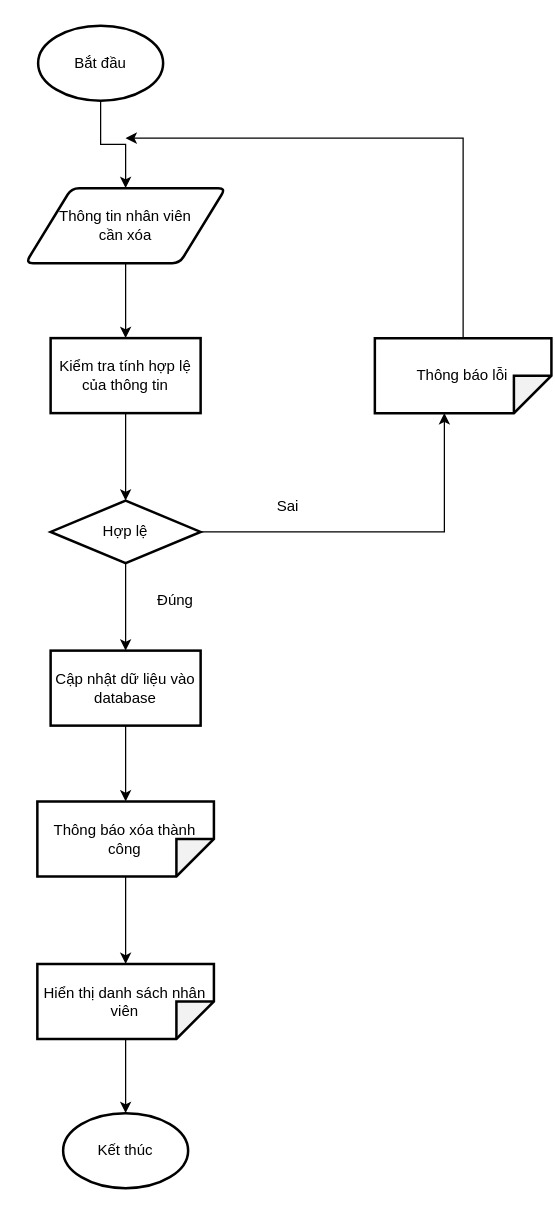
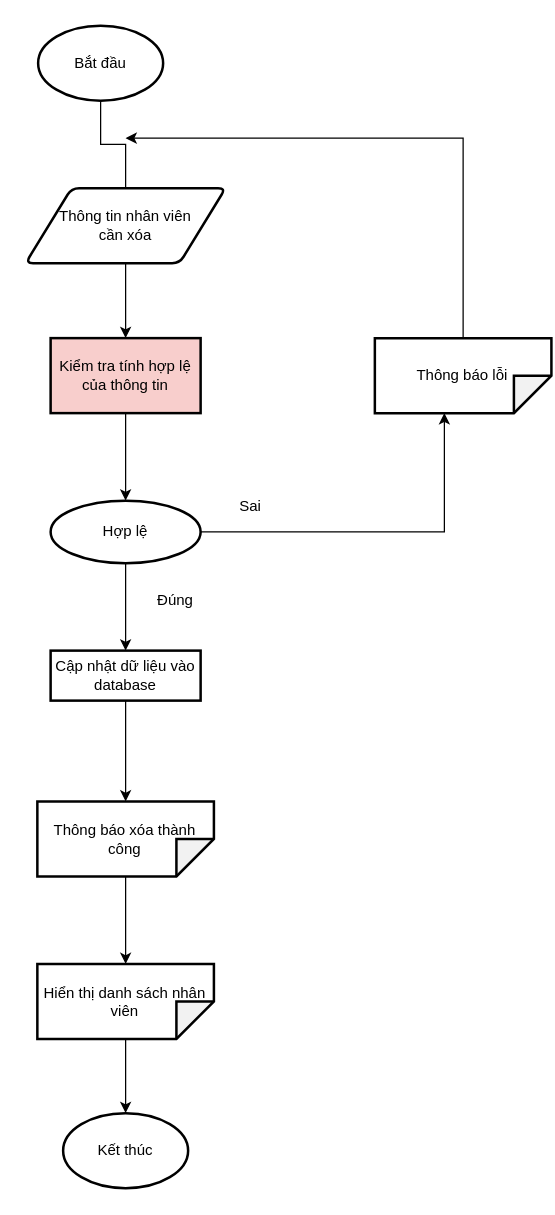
edge "Bắt đầu" -> "Thông tin nhân viên cần xóa": arrowhead classic -> none
node "Kiểm tra tính hợp lệ của thông tin": fillcolor #ffffff -> #f8cecc
node "Sai": moved (288, 507) -> (251, 507)
node "Hợp lệ": shape diamond -> ellipse
node "Cập nhật dữ liệu vào database": size 150x75 -> 150x50
